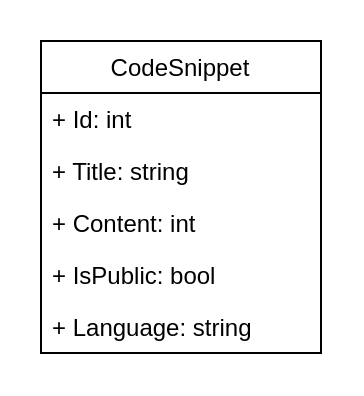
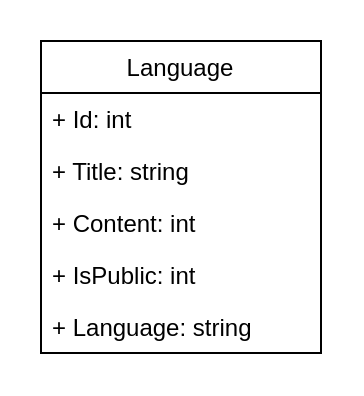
node "CodeSnippet": label "CodeSnippet" -> "Language"
node "+ IsPublic: bool": label "+ IsPublic: bool" -> "+ IsPublic: int"
